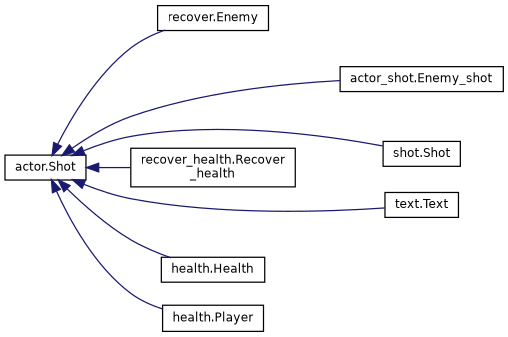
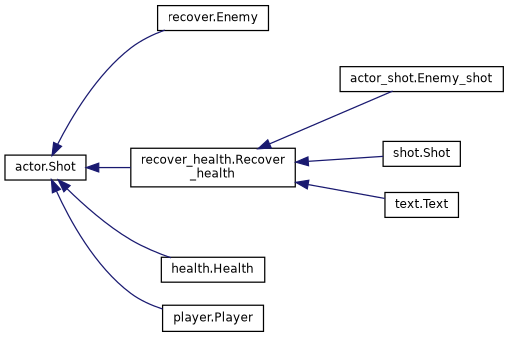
edge "actor_shot.Enemy_shot" -> "actor.Shot": now "actor_shot.Enemy_shot" -> "recover_health.Recover _health"
edge "shot.Shot" -> "actor.Shot": now "shot.Shot" -> "recover_health.Recover _health"
edge "text.Text" -> "actor.Shot": now "text.Text" -> "recover_health.Recover _health"
node "health.Player": label "health.Player" -> "player.Player"
